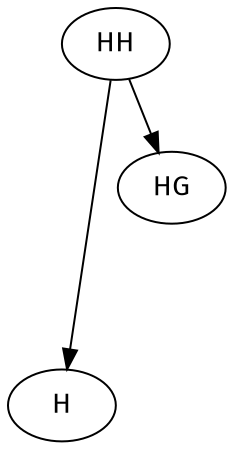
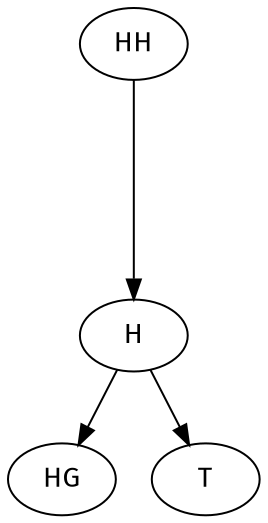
edge "HH" -> "HG": now "H" -> "HG"
node "T": added
